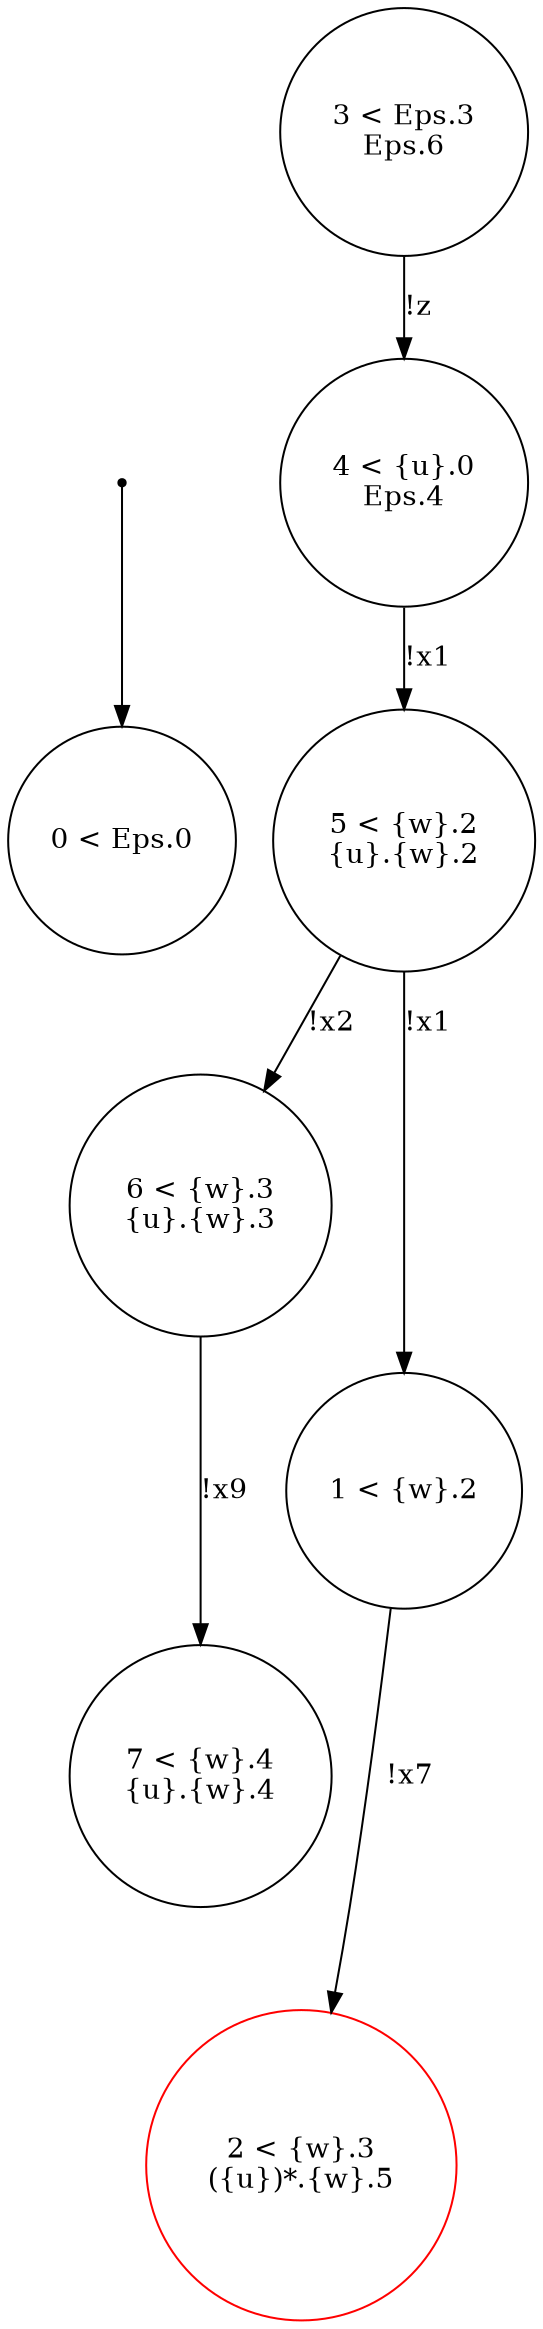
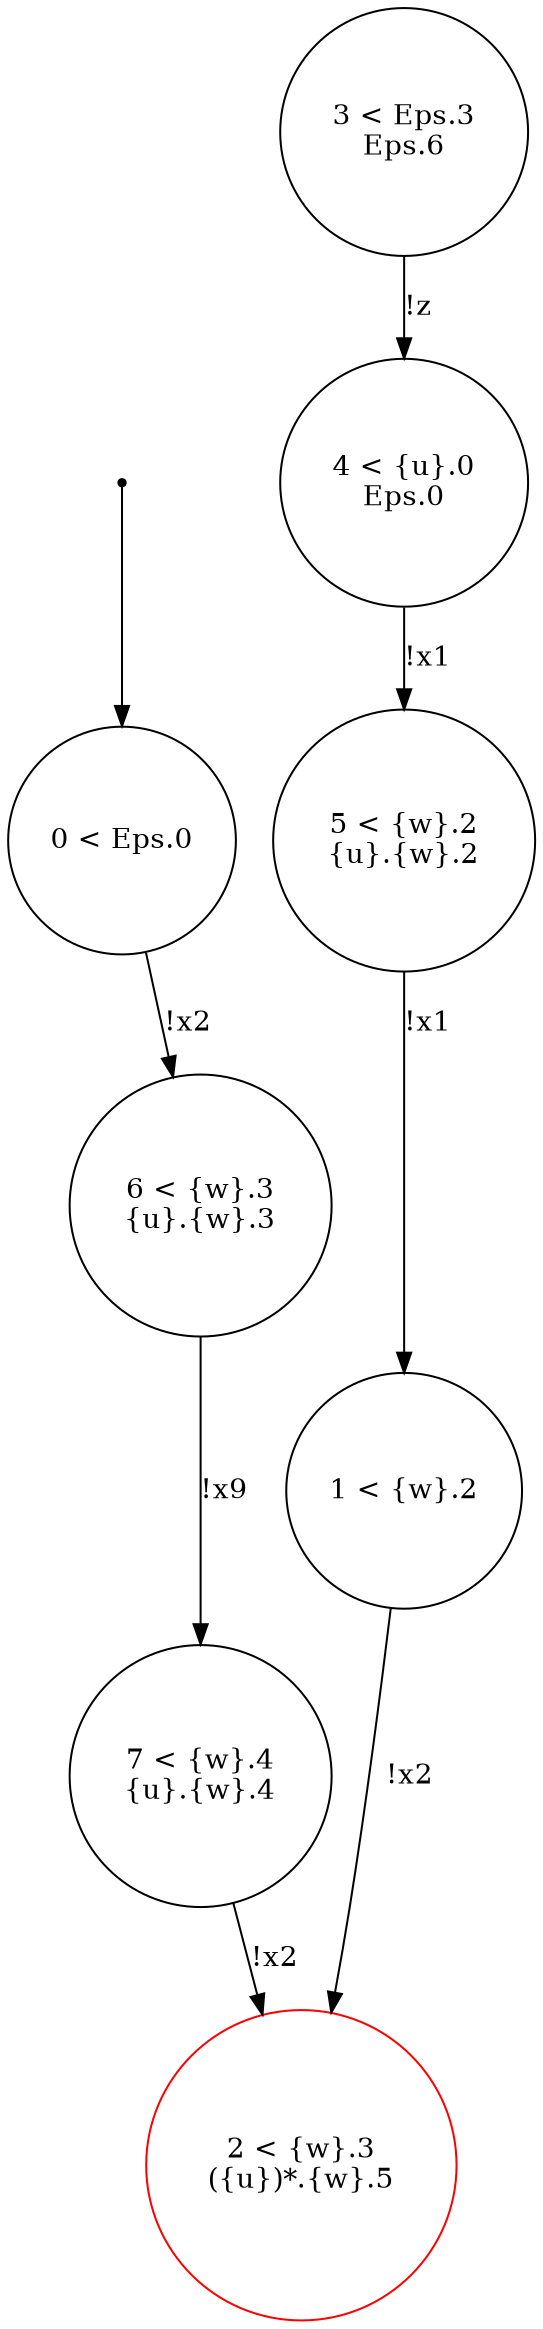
node "4 < {u}.0 Eps.4": label "4 < {u}.0 Eps.4" -> "4 < {u}.0 Eps.0"
edge "5 < {w}.2 {u}.{w}.2" -> "6 < {w}.3 {u}.{w}.3": now "0 < Eps.0" -> "6 < {w}.3 {u}.{w}.3"
edge "1 < {w}.2" -> "2 < {w}.3 ({u})*.{w}.5": label "!x7" -> "!x2"
edge "7 < {w}.4 {u}.{w}.4" -> "2 < {w}.3 ({u})*.{w}.5": added, label "!x2"
